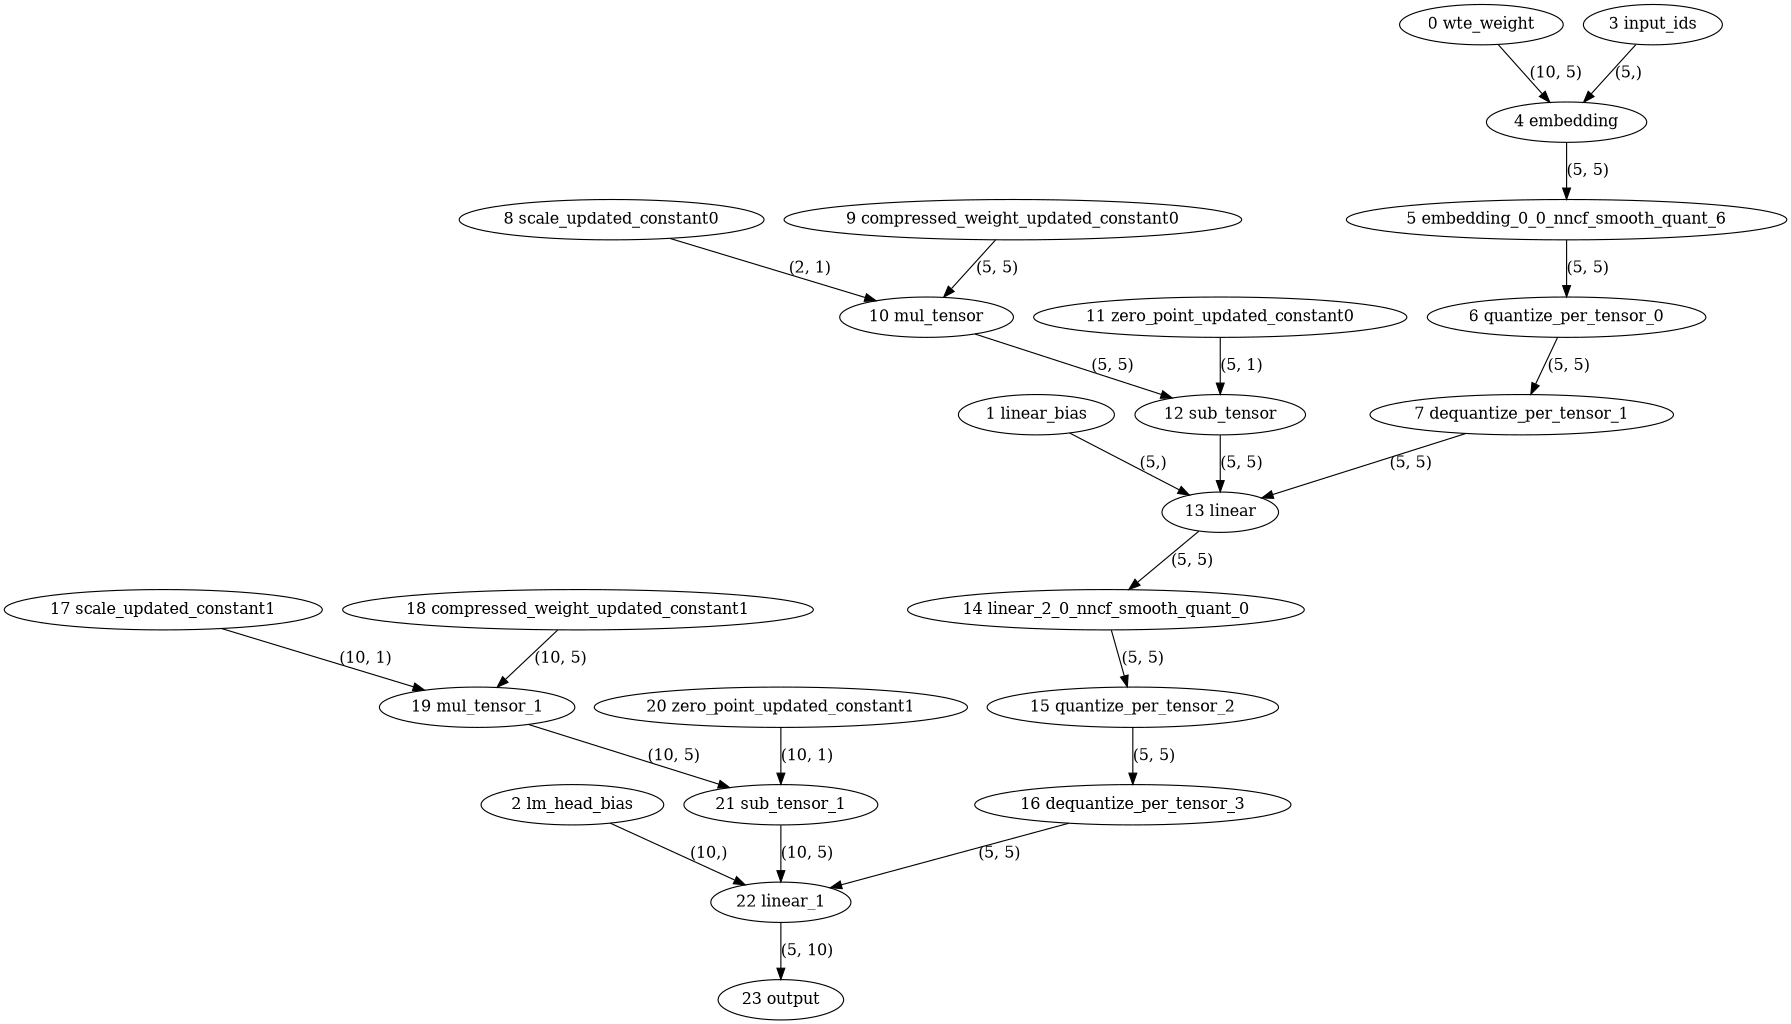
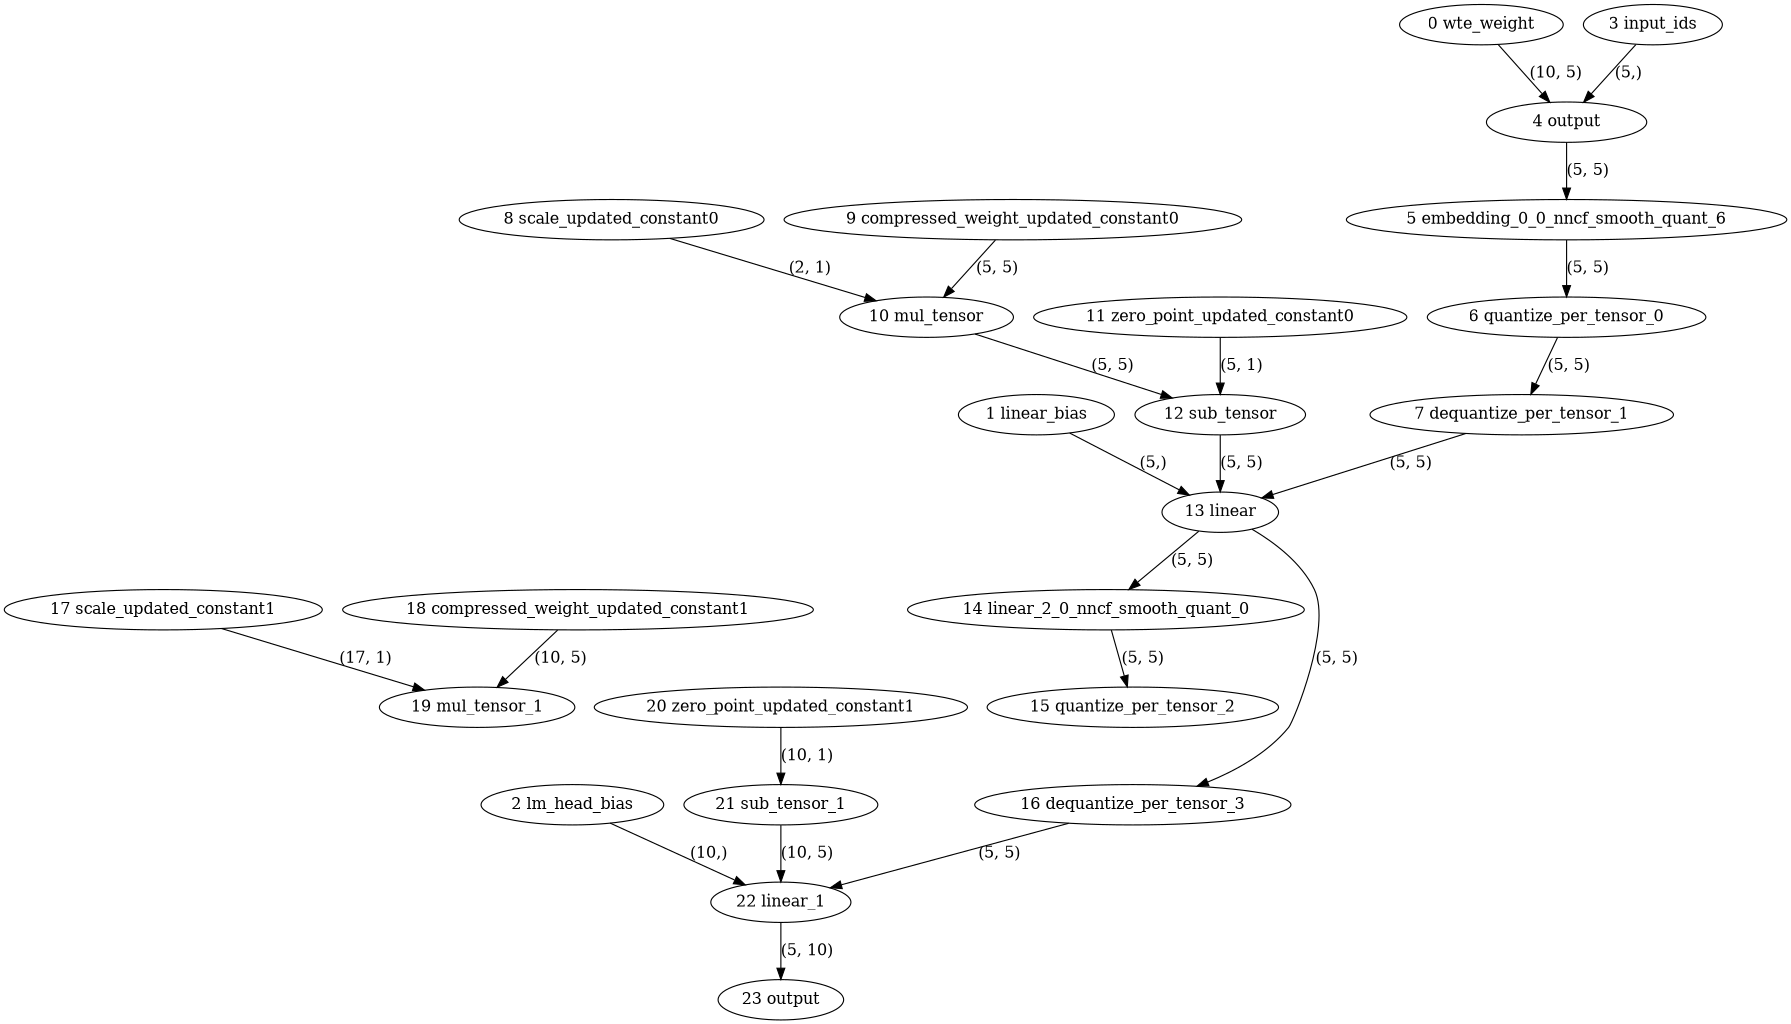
node "4 embedding": label "4 embedding" -> "4 output"
edge "17 scale_updated_constant1" -> "19 mul_tensor_1": label "(10, 1)" -> "(17, 1)"
edge "15 quantize_per_tensor_2" -> "16 dequantize_per_tensor_3": now "13 linear" -> "16 dequantize_per_tensor_3"
edge "19 mul_tensor_1" -> "21 sub_tensor_1": removed, label "(10, 5)"
